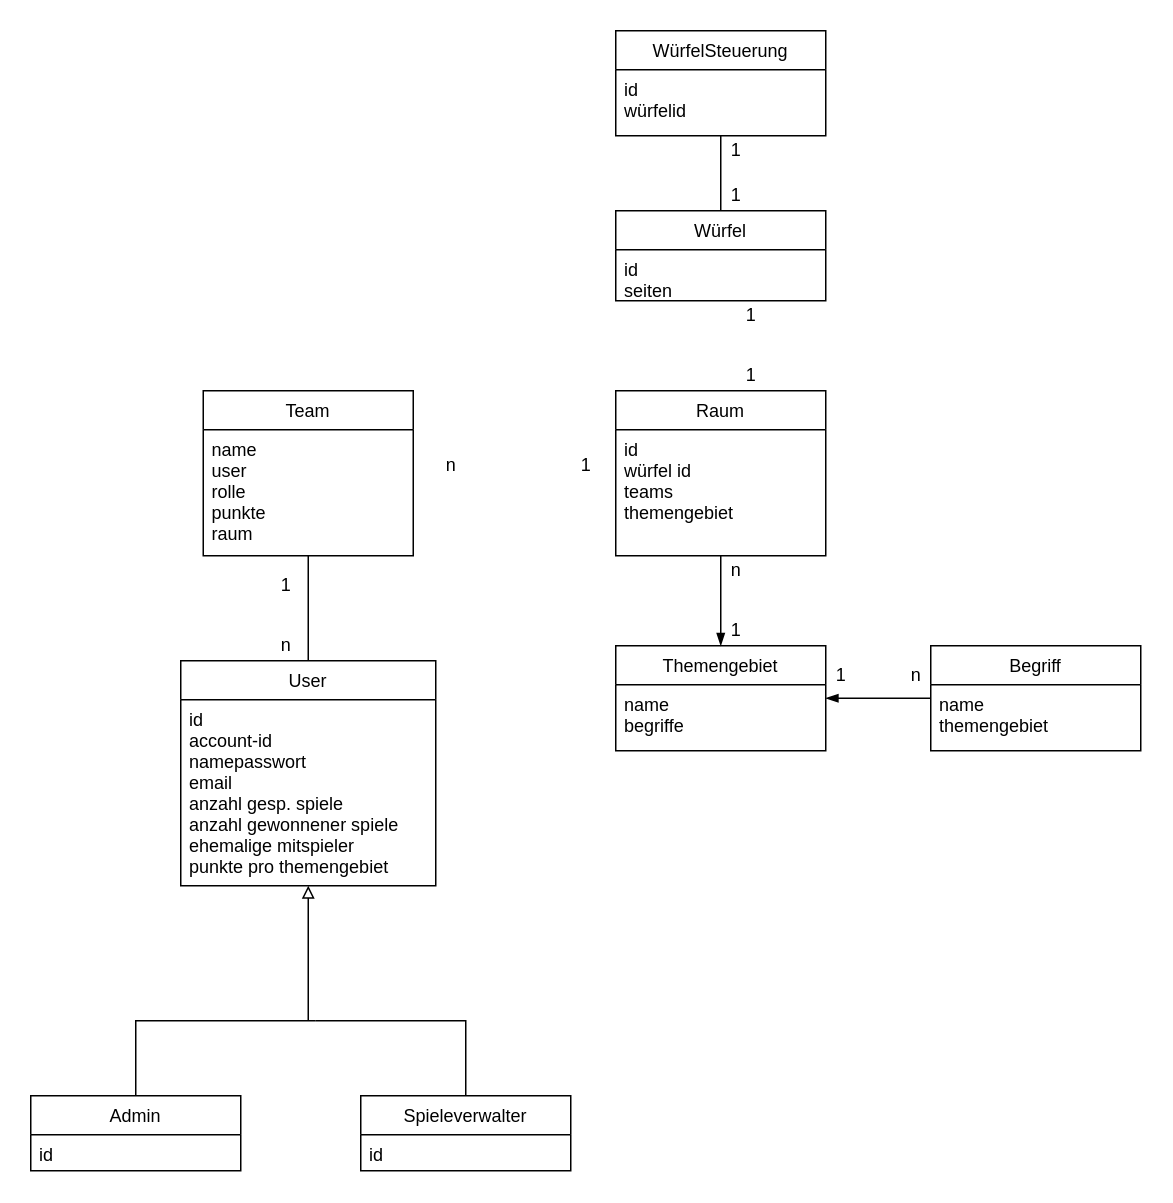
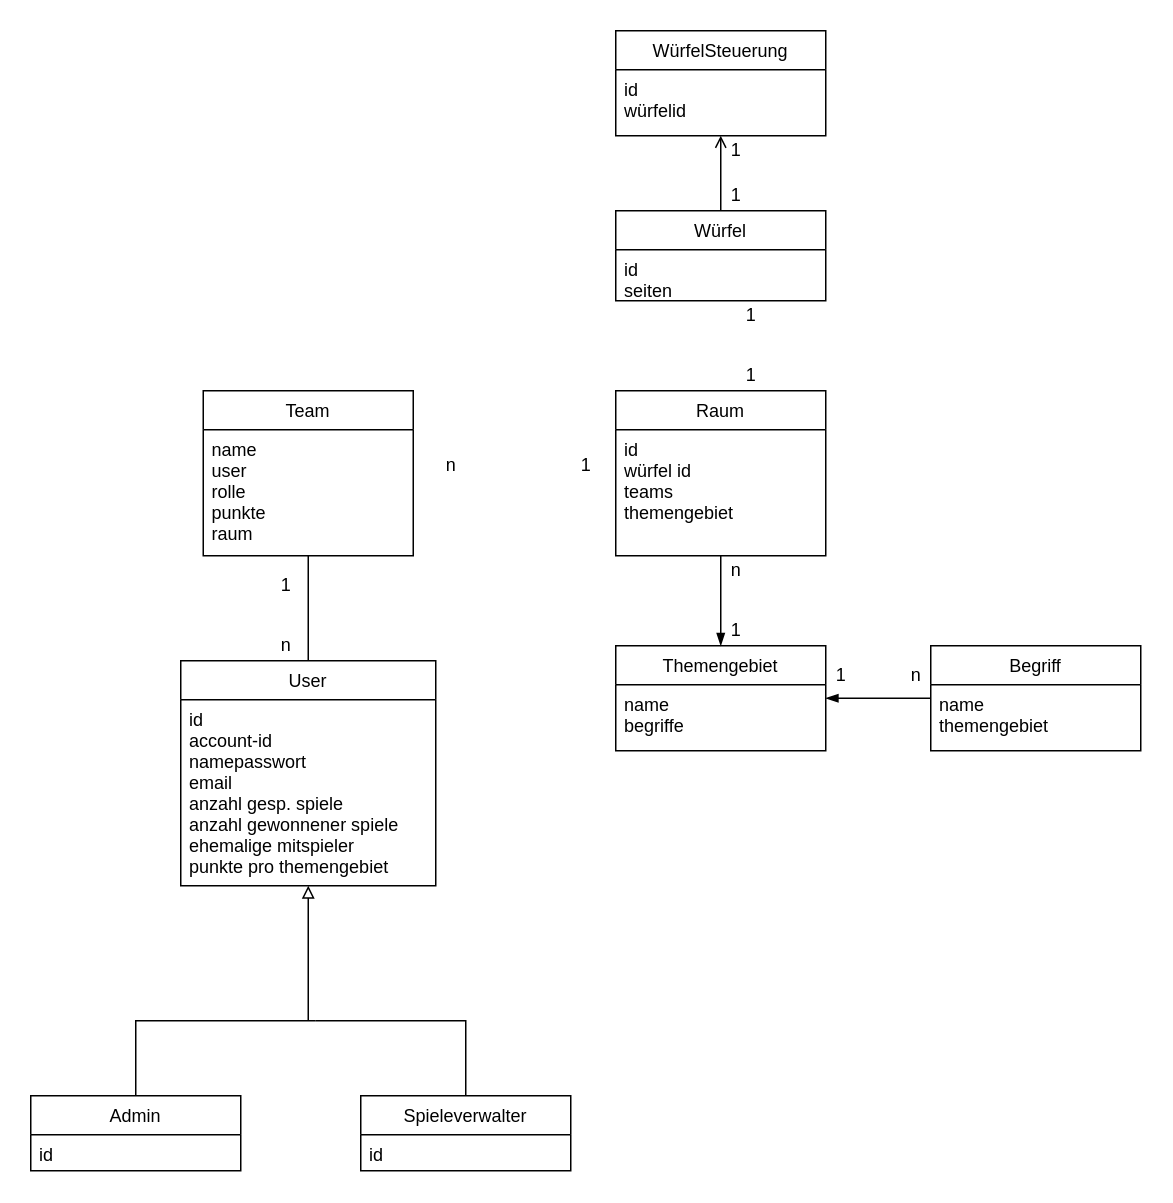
edge "WürfelSteuerung" -- "Würfel": arrowhead none -> open
